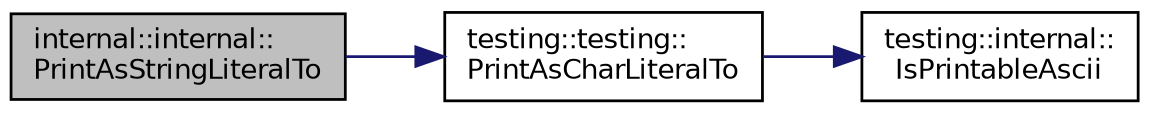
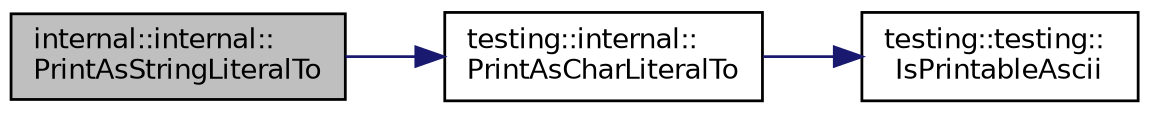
node "testing::testing:: PrintAsCharLiteralTo": label "testing::testing:: PrintAsCharLiteralTo" -> "testing::internal:: PrintAsCharLiteralTo"
node "testing::internal:: IsPrintableAscii": label "testing::internal:: IsPrintableAscii" -> "testing::testing:: IsPrintableAscii"
